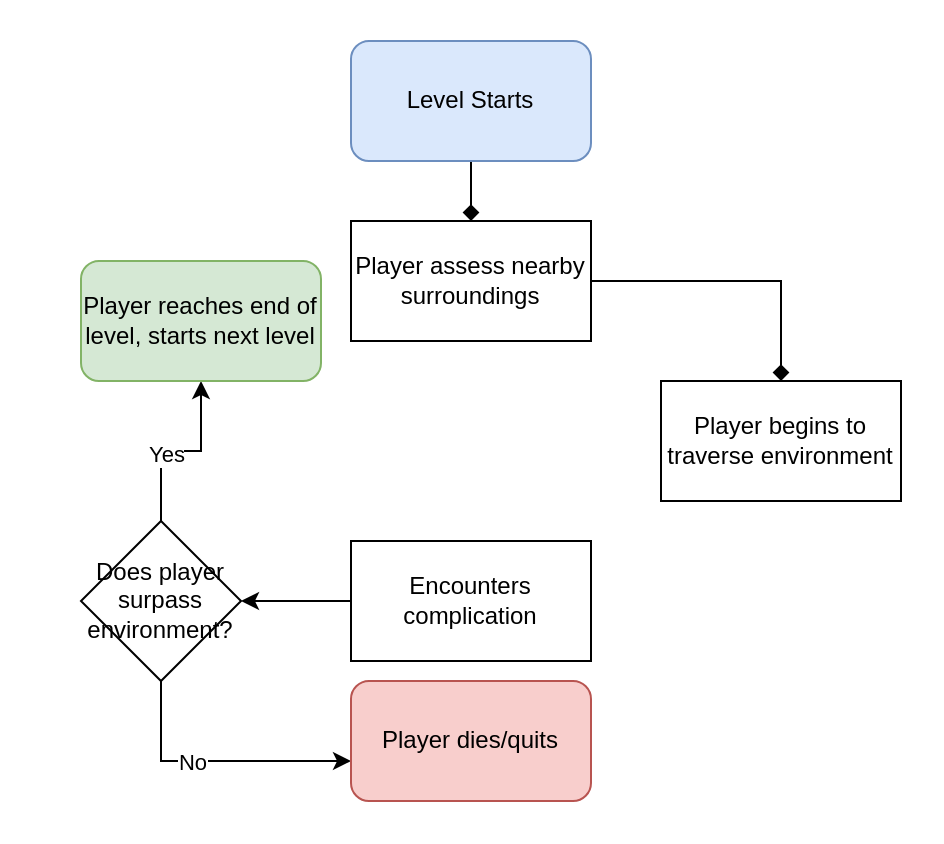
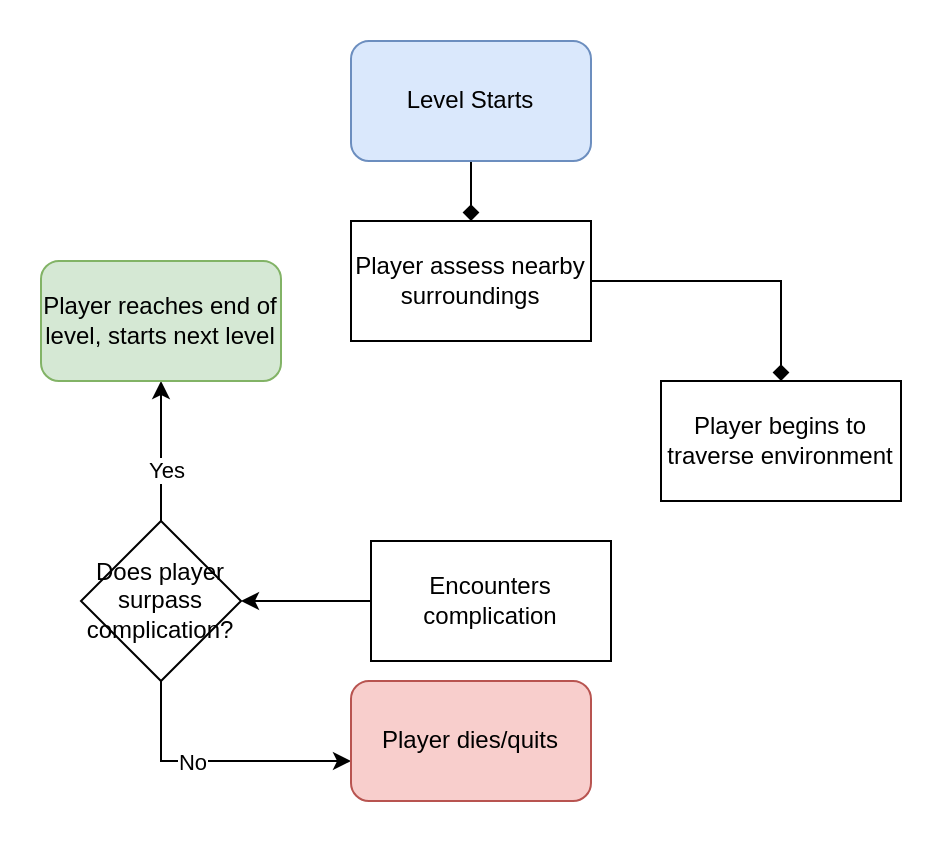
node "Player reaches end of level, starts next level": moved (201, 321) -> (161, 321)
node "Does player surpass environment?": label "Does player surpass environment?" -> "Does player surpass complication?"
node "Encounters complication": moved (471, 601) -> (491, 601)
